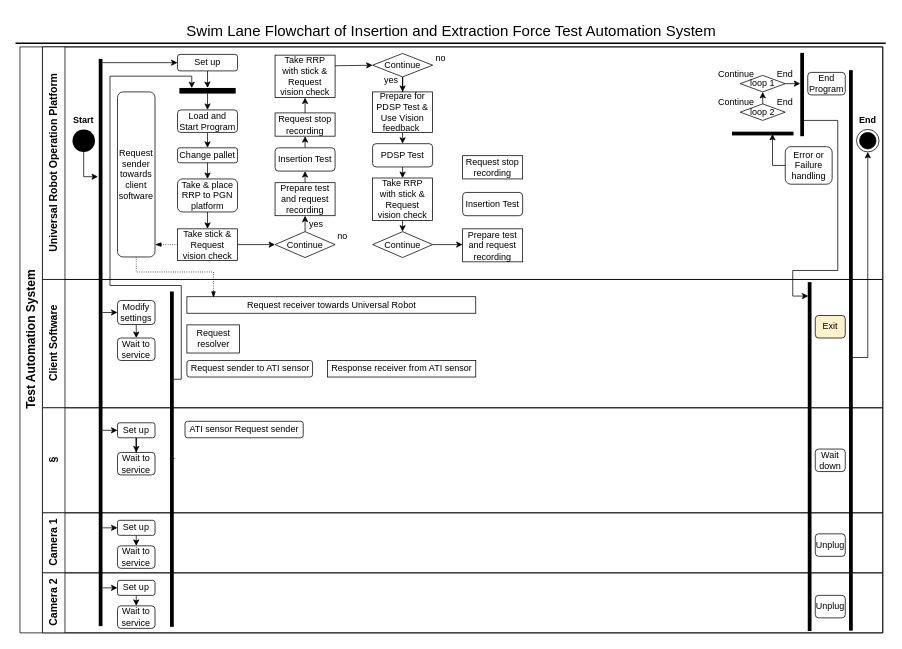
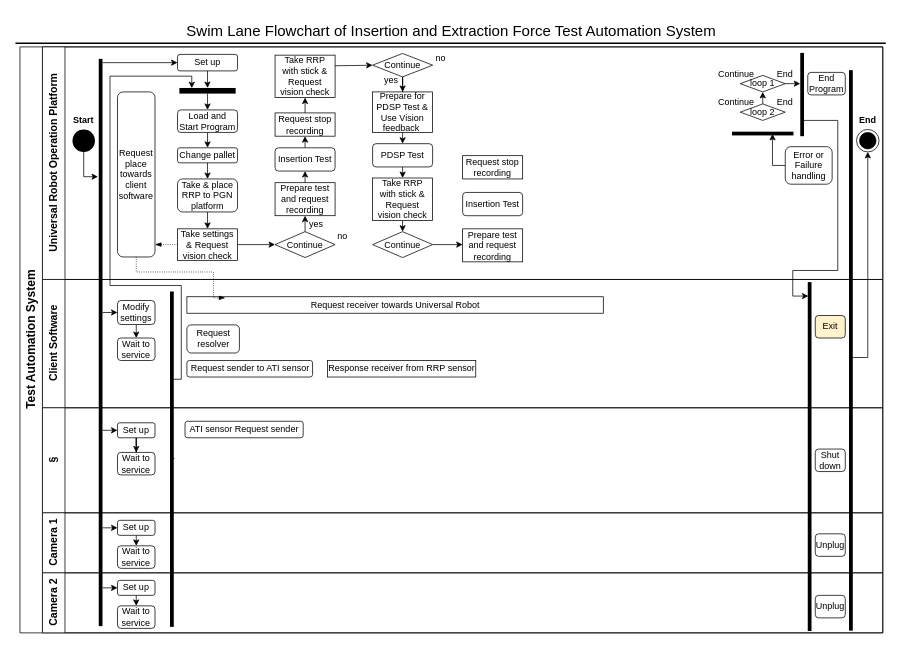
node "Request sender towards client software": label "Request sender towards client software" -> "Request place towards client software"
node "Take stick & Request vision check": label "Take stick & Request vision check" -> "Take settings & Request vision check"
node "Request receiver towards Universal Robot": size 289x17 -> 416x17
node "Request resolver": shape rectangle -> rounded rectangle
node "Response receiver from ATI sensor": label "Response receiver from ATI sensor" -> "Response receiver from RRP sensor"
node "Wait down": label "Wait down" -> "Shut down"
